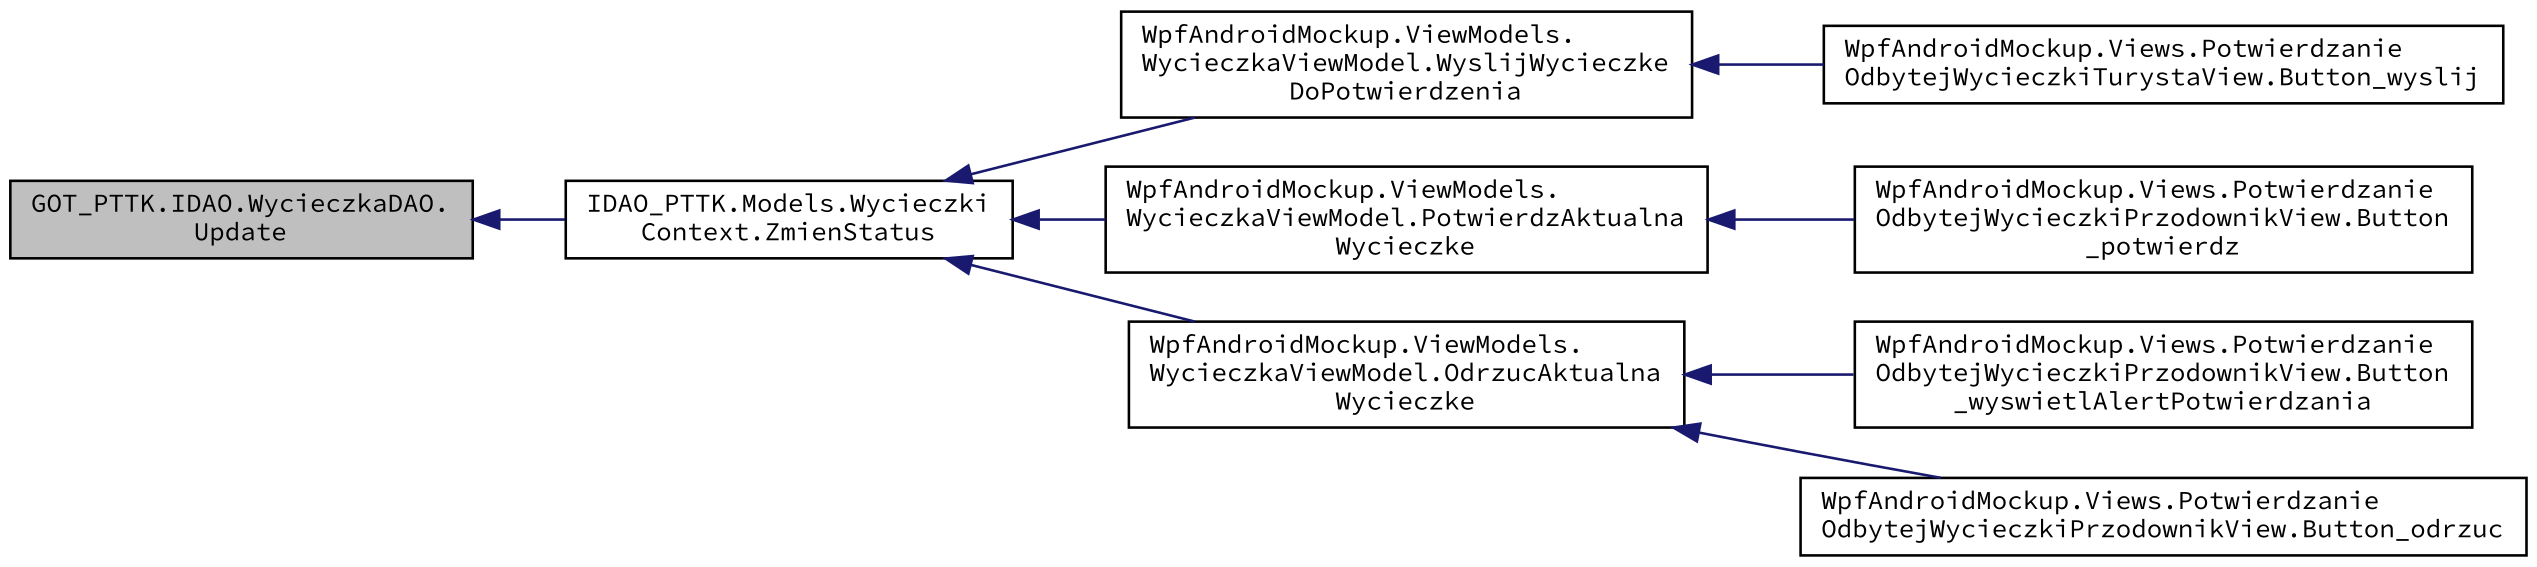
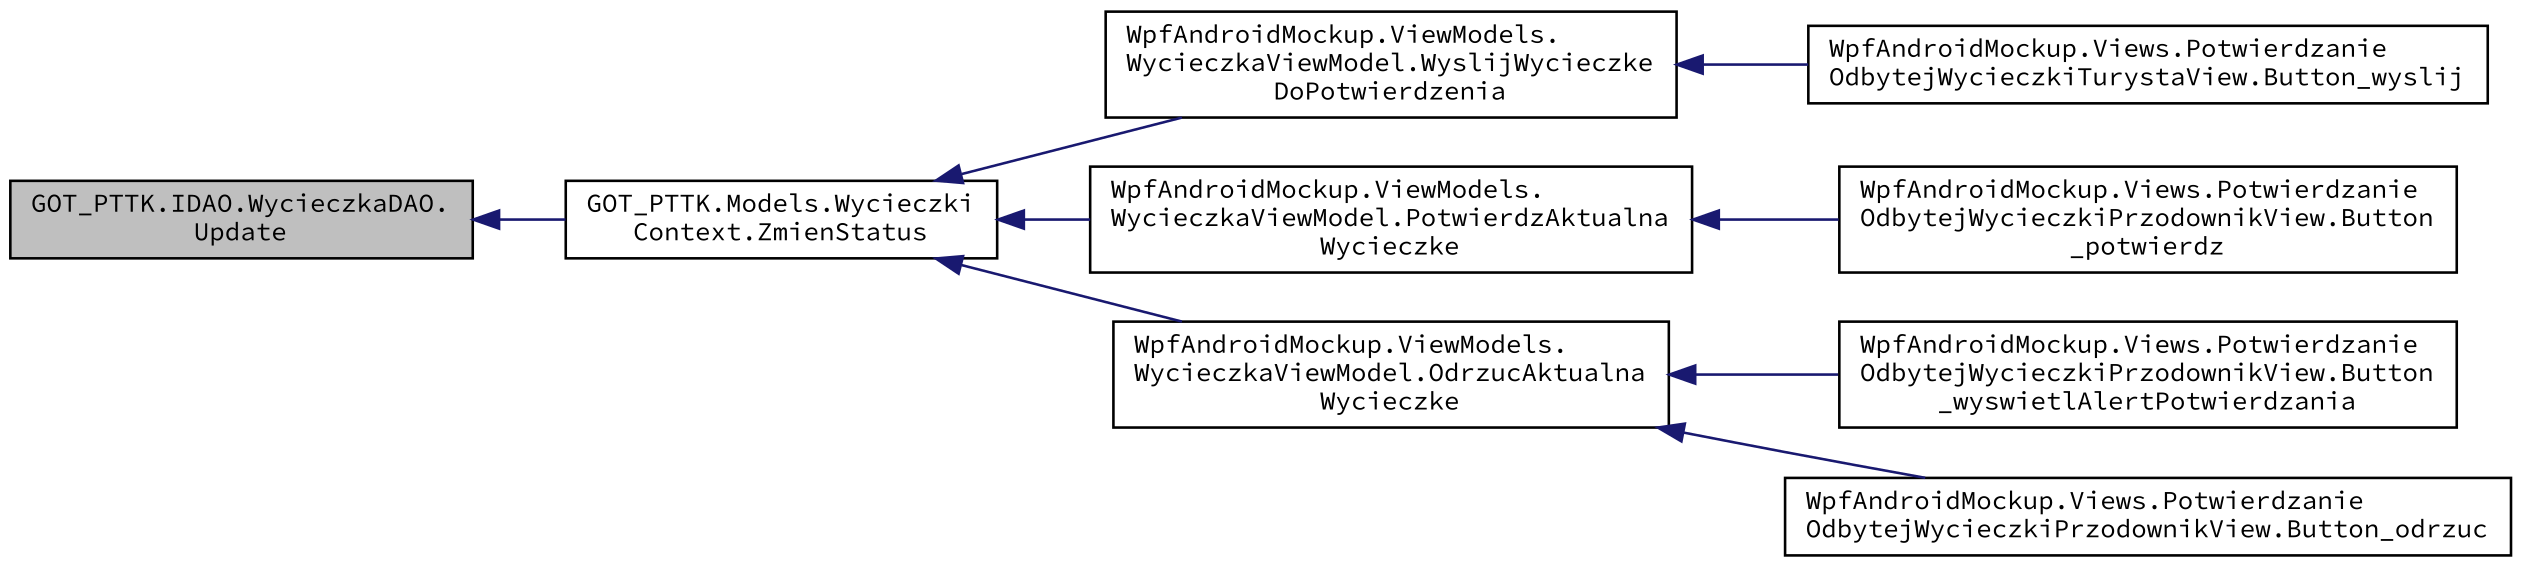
node "IDAO_PTTK.Models.Wycieczki Context.ZmienStatus": label "IDAO_PTTK.Models.Wycieczki Context.ZmienStatus" -> "GOT_PTTK.Models.Wycieczki Context.ZmienStatus"
